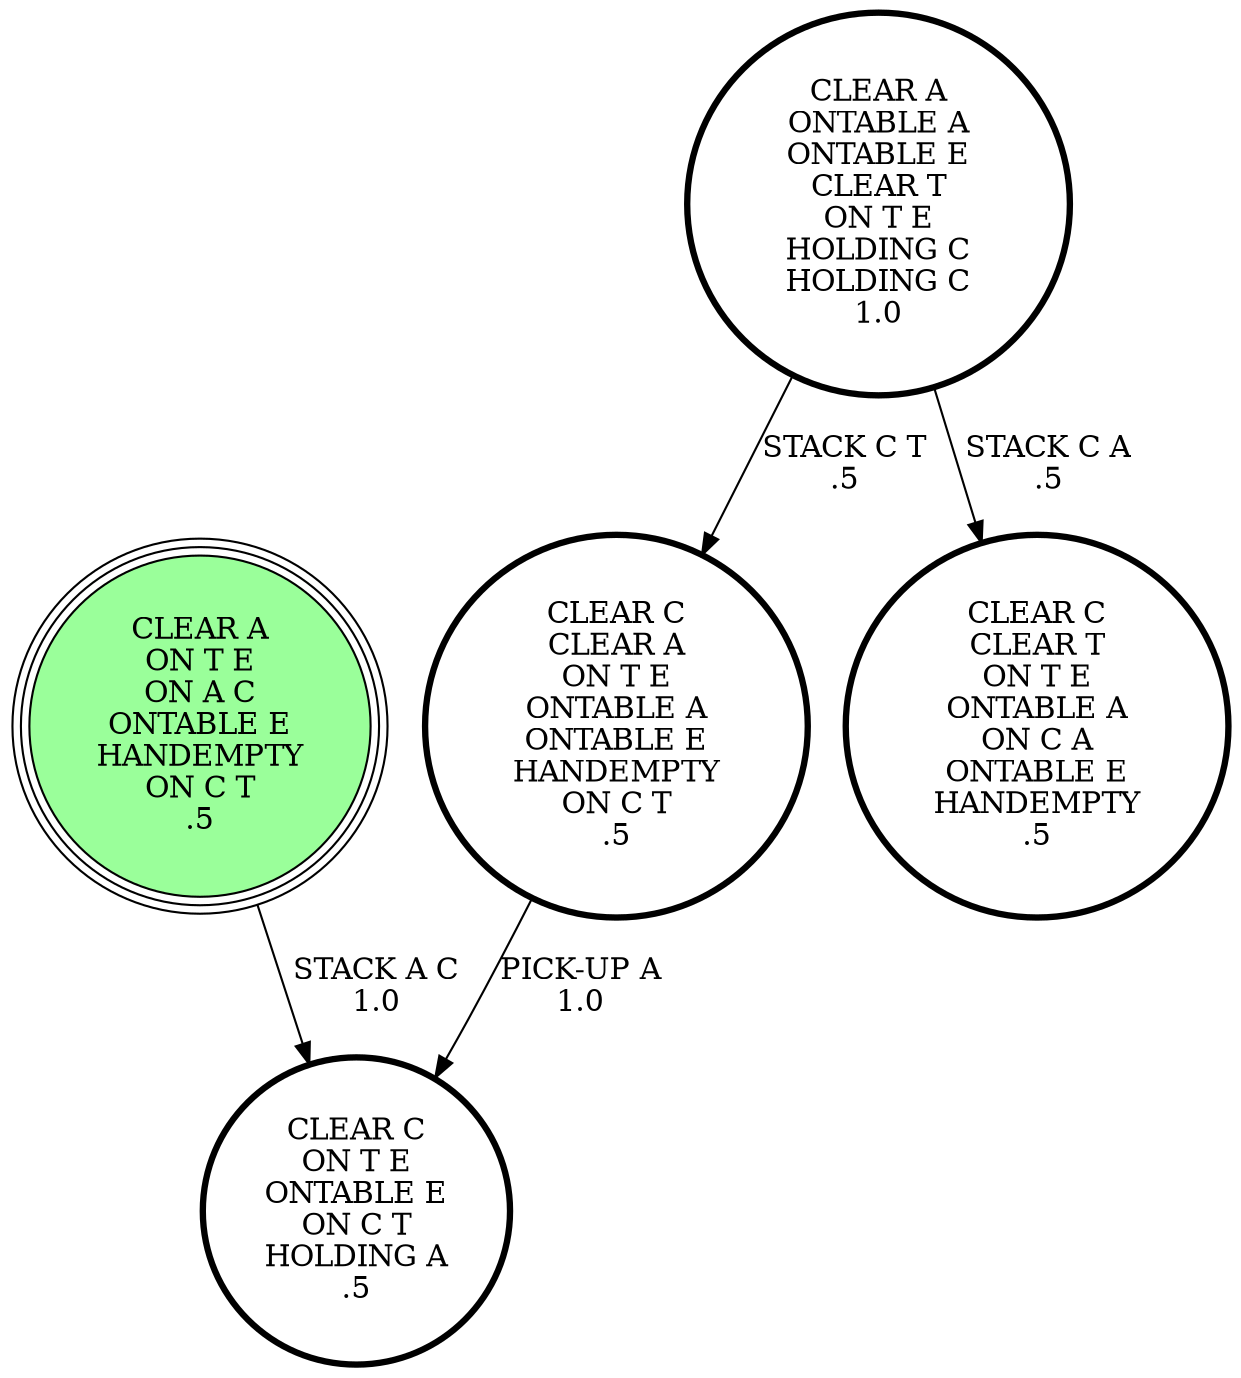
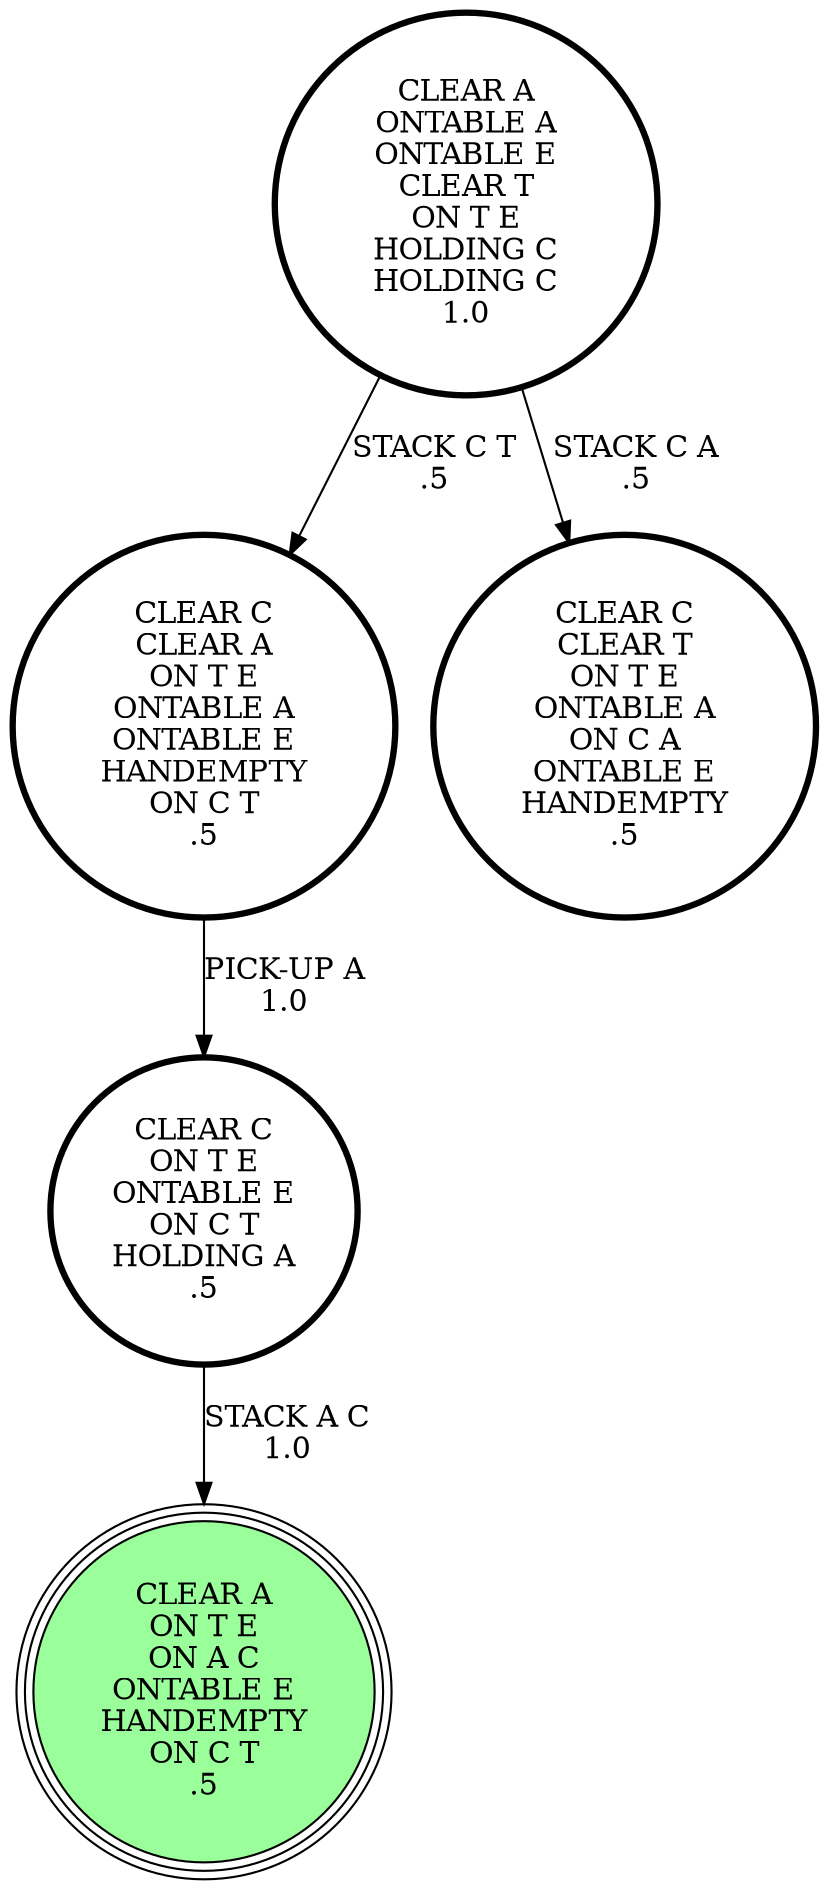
edge "CLEAR A ON T E ON A C ONTABLE E HANDEMPTY ON C T .5" -> "CLEAR C ON T E ONTABLE E ON C T HOLDING A .5": reversed
